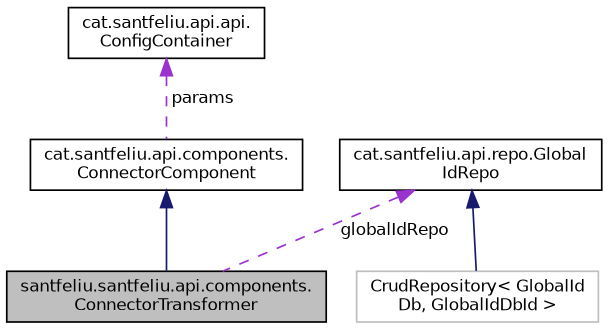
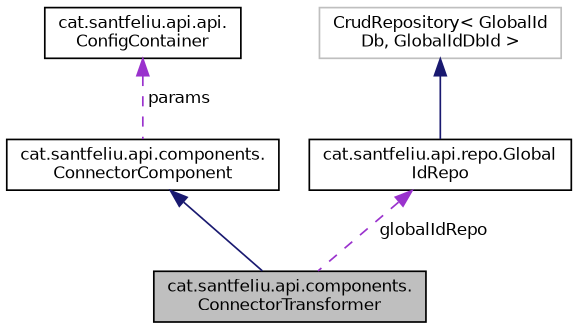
edge "CrudRepository< GlobalId Db, GlobalIdDbId >" -> "cat.santfeliu.api.repo.Global IdRepo": reversed
node "santfeliu.santfeliu.api.components. ConnectorTransformer": label "santfeliu.santfeliu.api.components. ConnectorTransformer" -> "cat.santfeliu.api.components. ConnectorTransformer"
